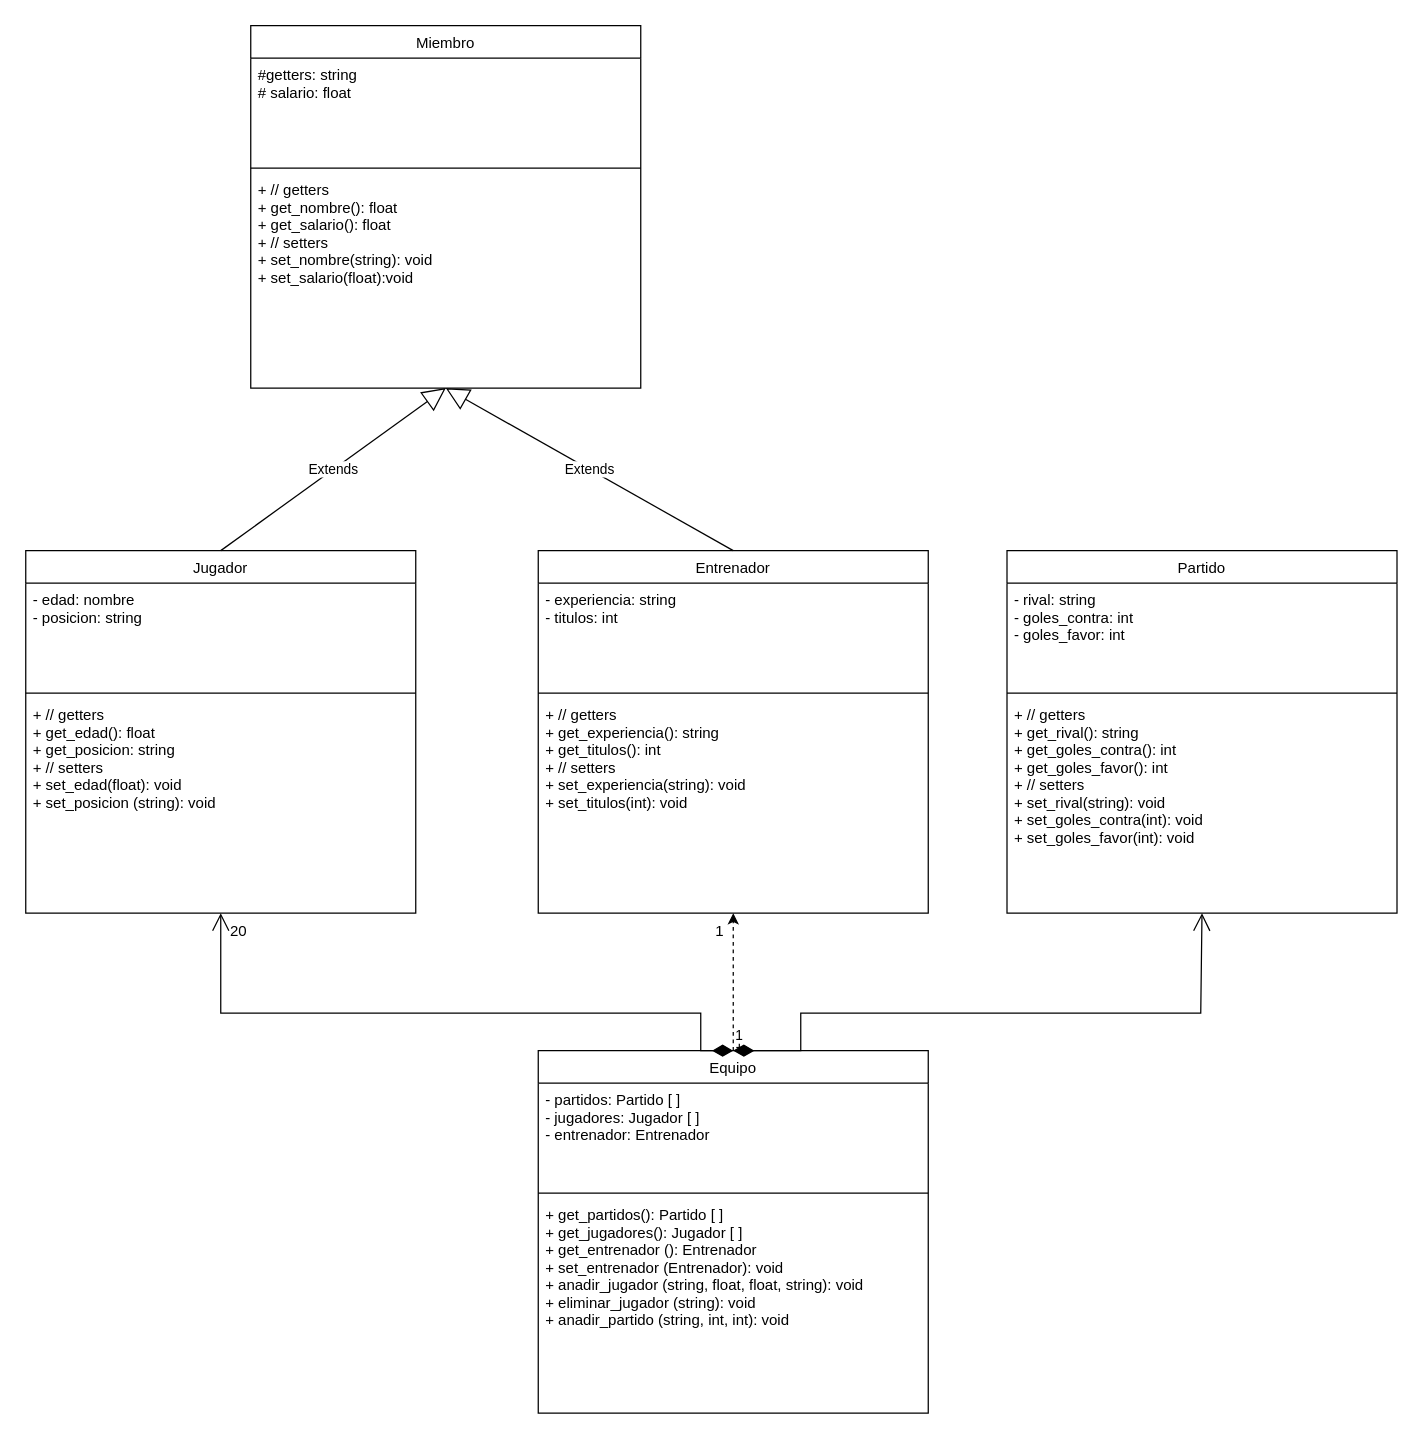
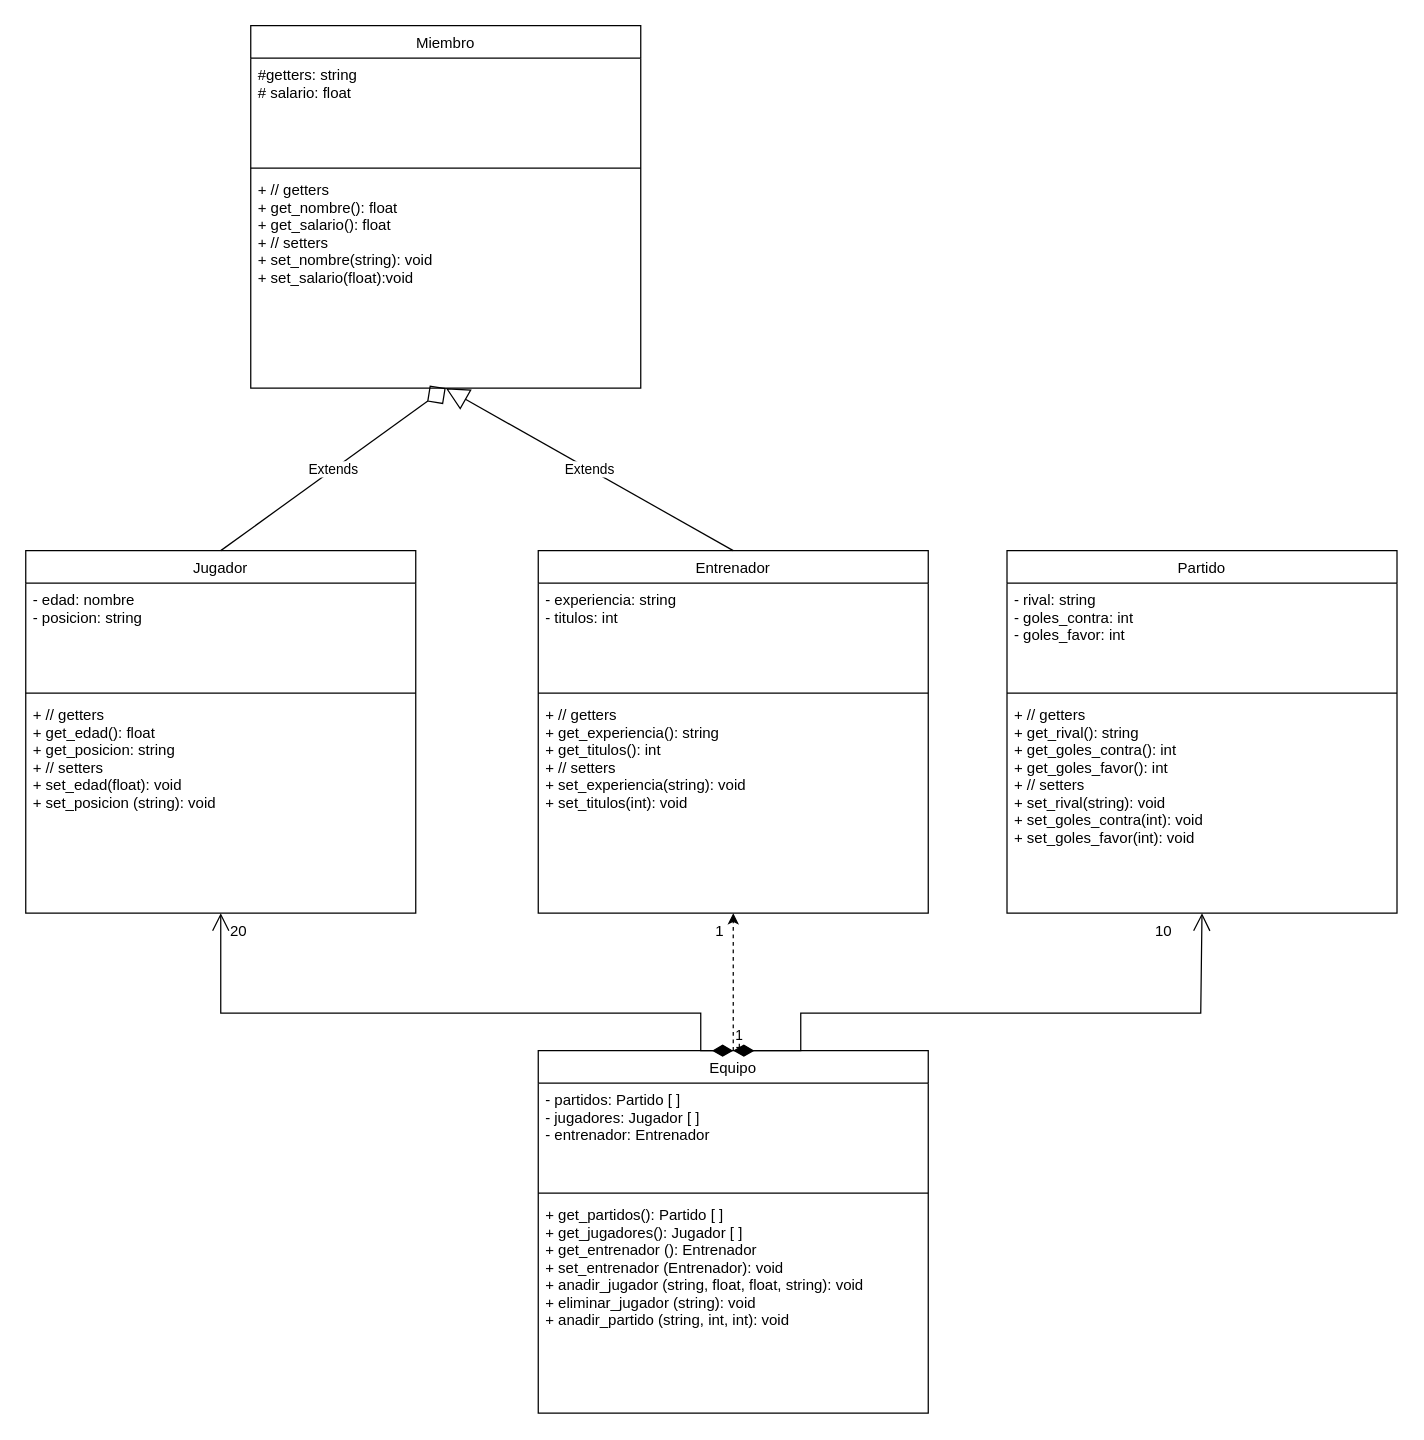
edge "Jugador" -> "Miembro": arrowhead block -> diamond
node "10": added
